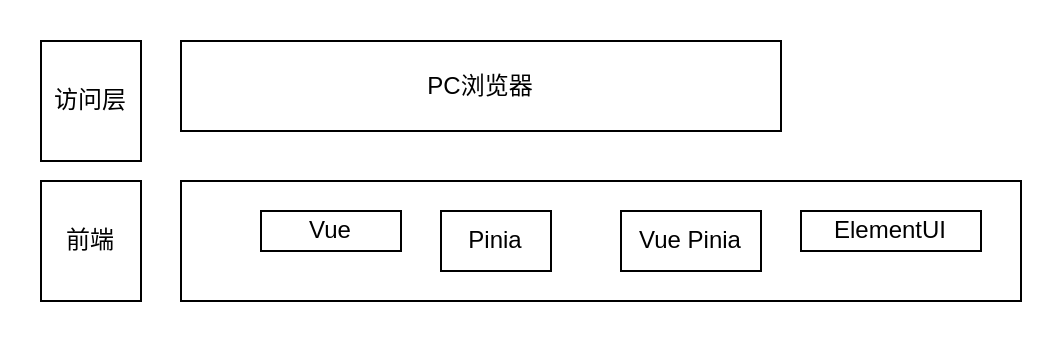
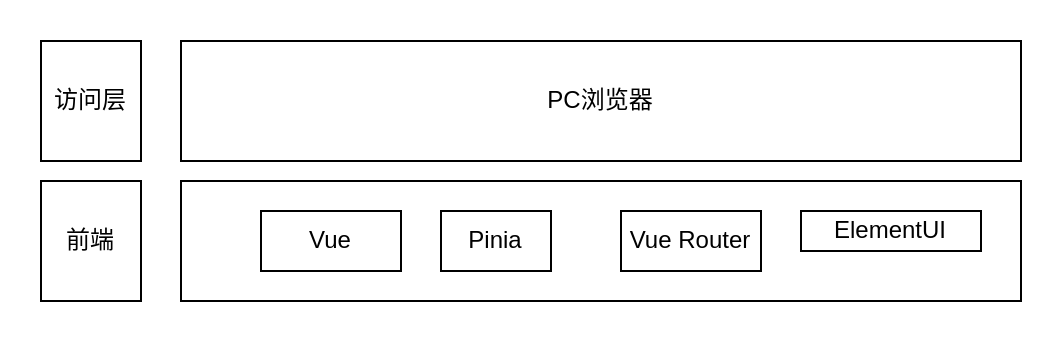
node "PC浏览器": size 600x90 -> 840x120
node "Vue": size 140x40 -> 140x60
node "Vue Pinia": label "Vue Pinia" -> "Vue Router"
